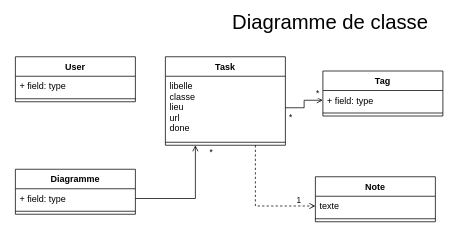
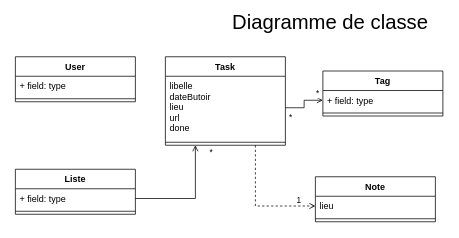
node "libelle classe lieu url done": label "libelle classe lieu url done" -> "libelle dateButoir lieu url done"
node "Diagramme": label "Diagramme" -> "Liste"
node "texte": label "texte" -> "lieu"
